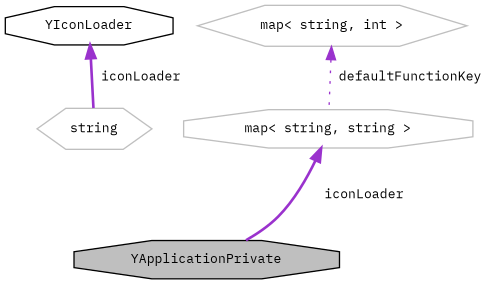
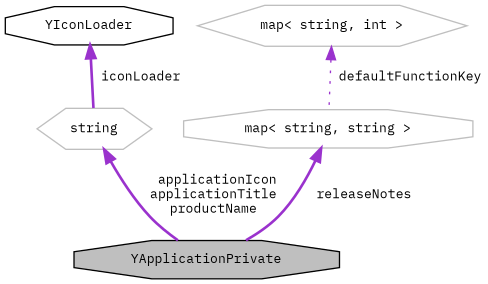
edge "YApplicationPrivate" -> "map< string, string >": label " iconLoader" -> " releaseNotes"
edge "YApplicationPrivate" -> "string": added, label "applicationIcon applicationTitle productName"
